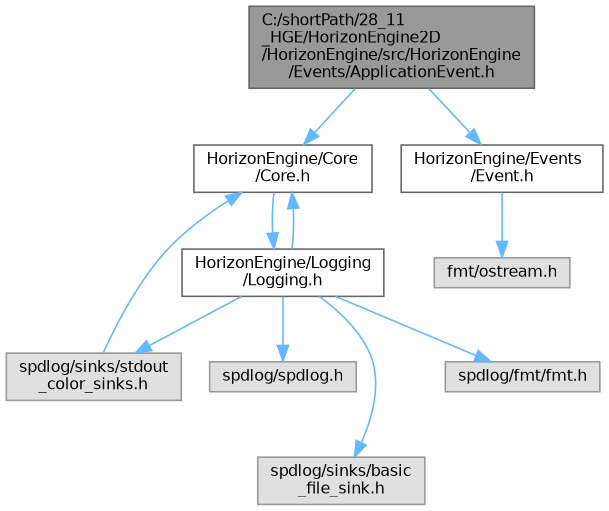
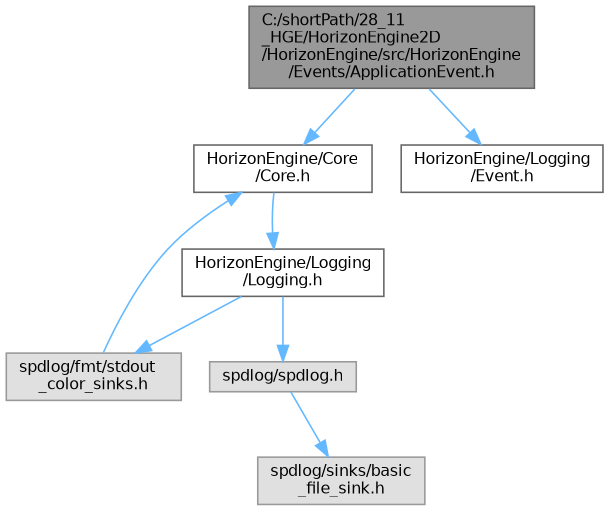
node "HorizonEngine/Events /Event.h": label "HorizonEngine/Events /Event.h" -> "HorizonEngine/Logging /Event.h"
edge "HorizonEngine/Logging /Logging.h" -> "HorizonEngine/Core /Core.h": removed
node "fmt/ostream.h": removed
edge "HorizonEngine/Logging /Logging.h" -> "spdlog/sinks/basic _file_sink.h": now "spdlog/spdlog.h" -> "spdlog/sinks/basic _file_sink.h"
node "spdlog/sinks/stdout _color_sinks.h": label "spdlog/sinks/stdout _color_sinks.h" -> "spdlog/fmt/stdout _color_sinks.h"
node "spdlog/fmt/fmt.h": removed
